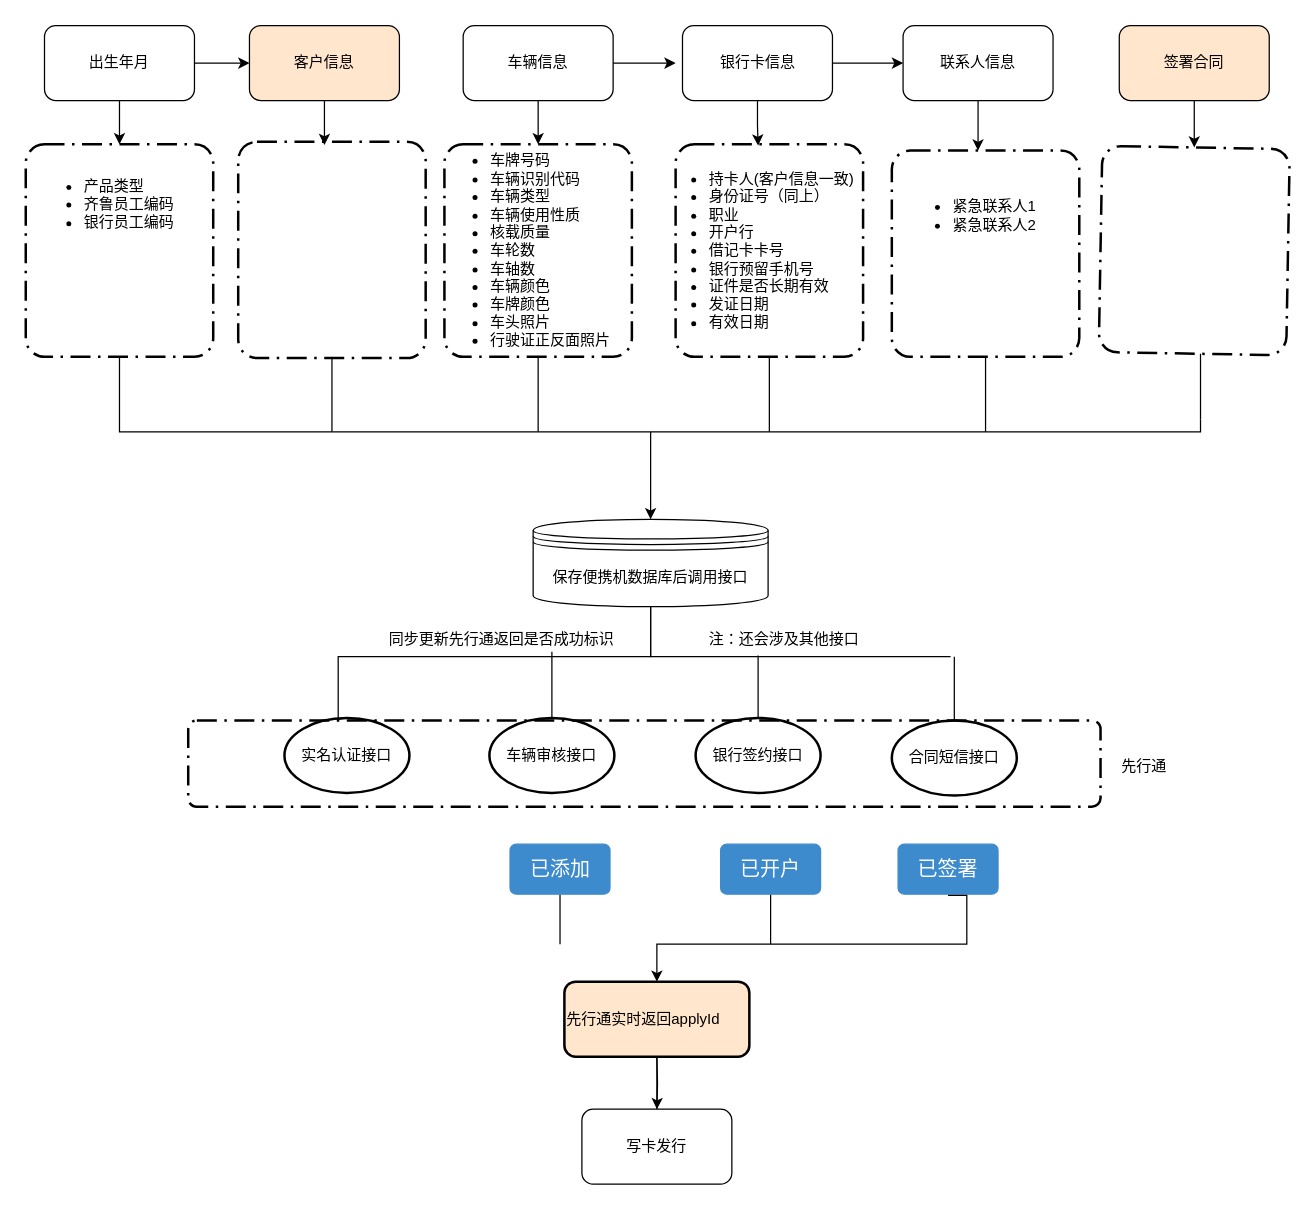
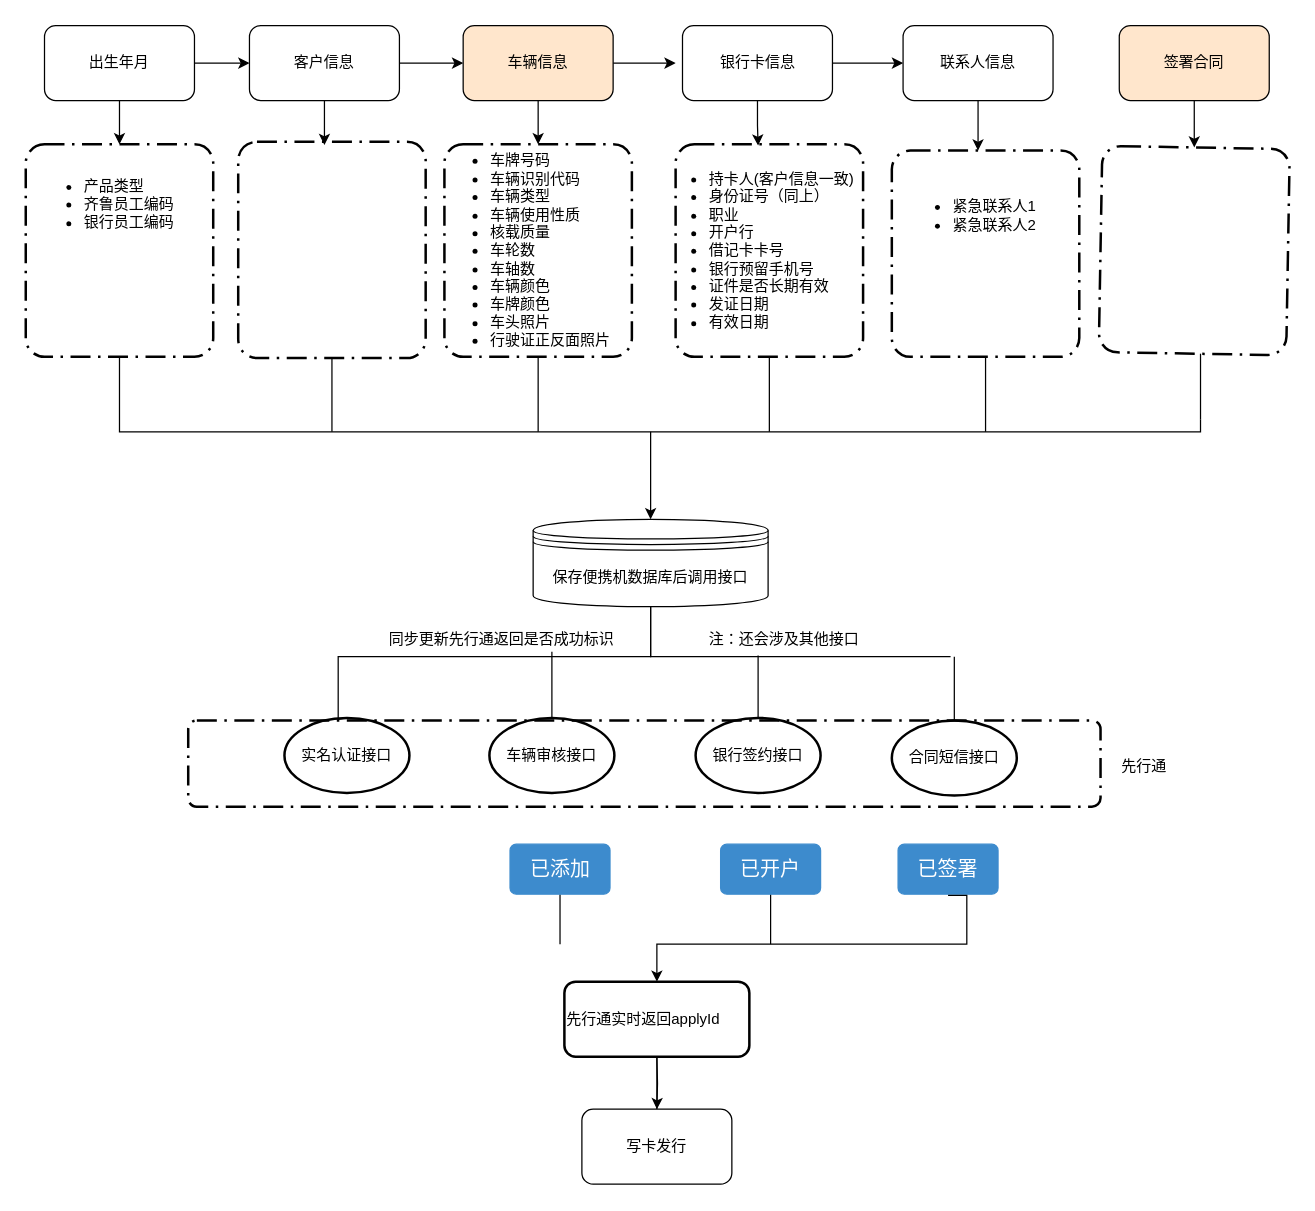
node "客户信息": fillcolor #ffe6cc -> #ffffff
edge "客户信息" -> "车辆信息": added
node "车辆信息": fillcolor #ffffff -> #ffe6cc
node "先行通实时返回applyId": fillcolor #ffe6cc -> #ffffff
